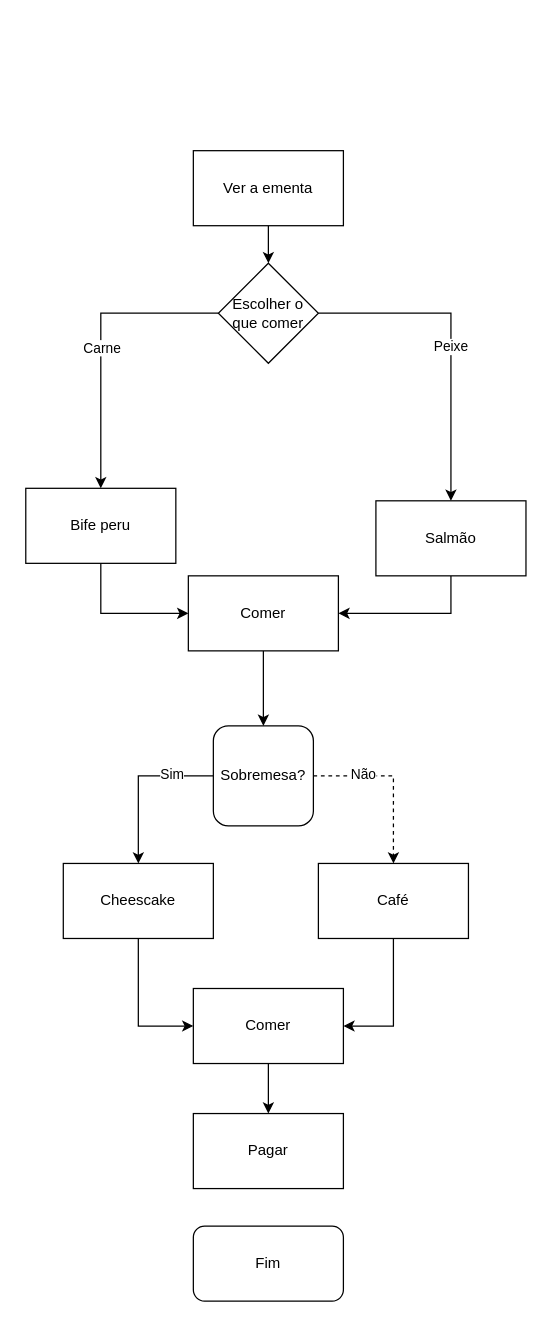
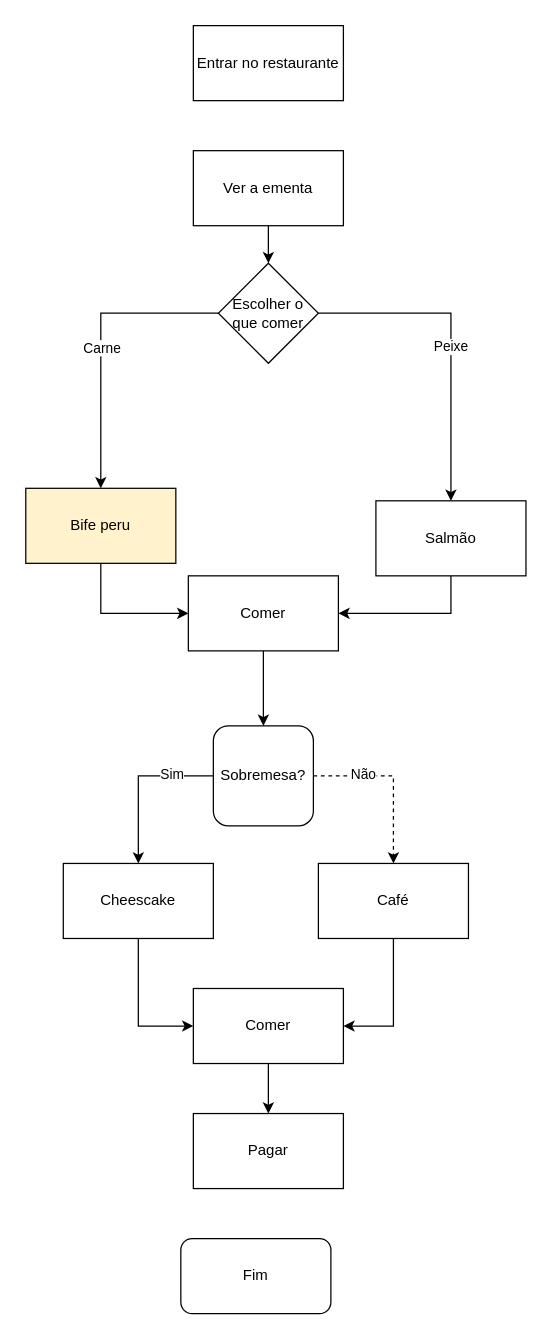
node "Entrar no restaurante": added
node "Bife peru": fillcolor #ffffff -> #fff2cc
node "Fim": moved (268, 1263) -> (256, 1276)
